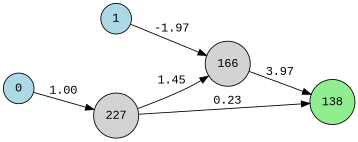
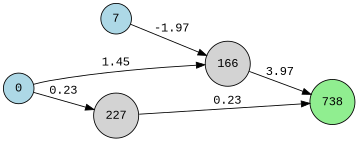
node "1": label "1" -> "7"
edge "0" -> "227": label "1.00" -> "0.23"
edge "227" -> "166": now "0" -> "166"
node "138": label "138" -> "738"
